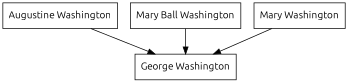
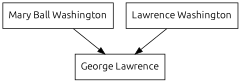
node "Augustine Washington": removed
node "Mary Washington": label "Mary Washington" -> "Lawrence Washington"
node "George Washington": label "George Washington" -> "George Lawrence"
